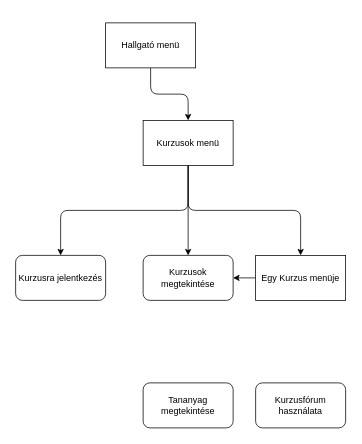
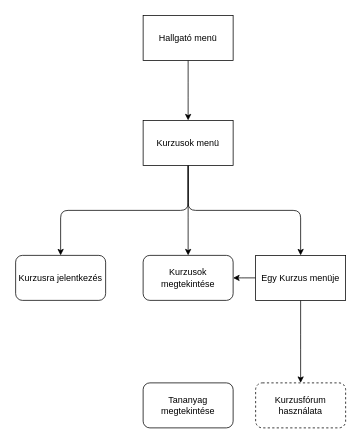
node "Hallgató menü": moved (150, 45) -> (188, 38)
edge "Egy Kurzus menüje" -> "Kurzusfórum használata": added
node "Kurzusfórum használata": style solid -> dashed
